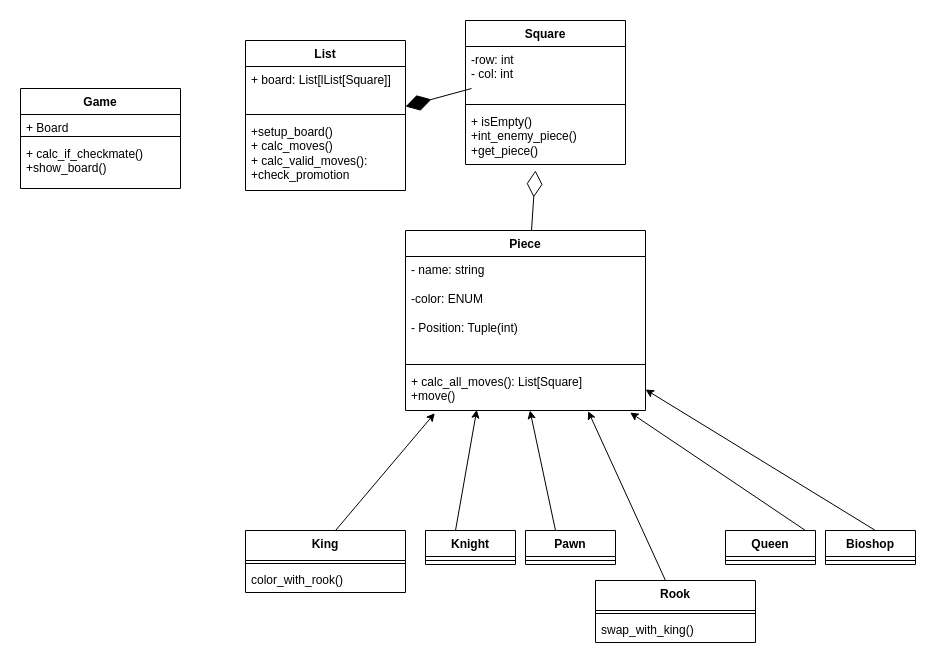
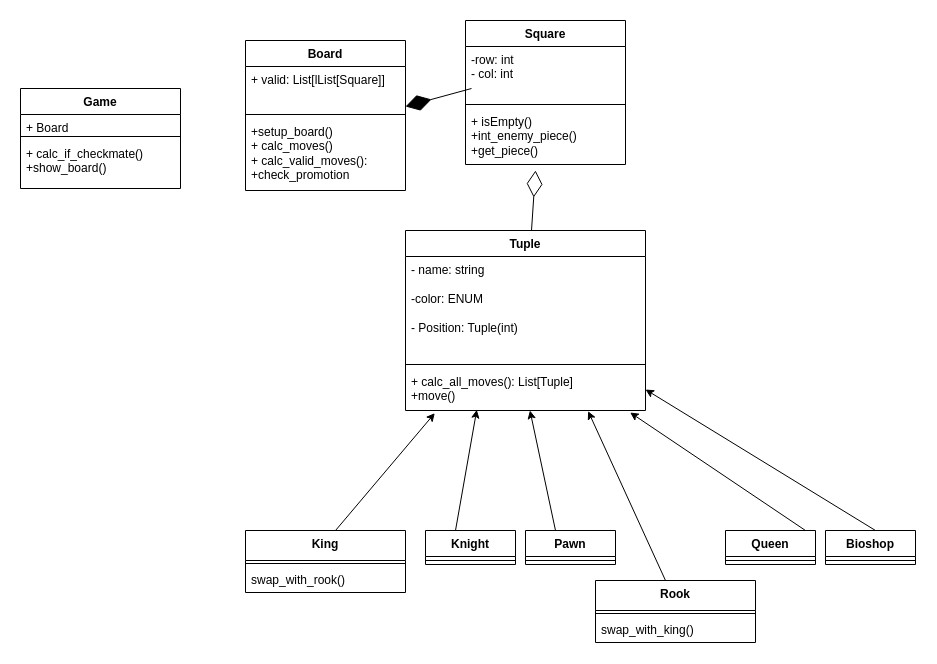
node "List": label "List" -> "Board"
node "+ board: List[lList[Square]]": label "+ board: List[lList[Square]]" -> "+ valid: List[lList[Square]]"
node "Piece": label "Piece" -> "Tuple"
node "+ calc_all_moves(): List[Square] +move()": label "+ calc_all_moves(): List[Square] +move()" -> "+ calc_all_moves(): List[Tuple] +move()"
node "color_with_rook()": label "color_with_rook()" -> "swap_with_rook()"
